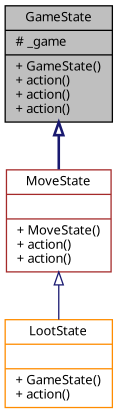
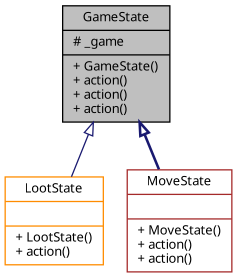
edge "LootState" -> "MoveState": now "LootState" -> "GameState"
node "LootState": text "+ GameState()" -> "+ LootState()"
